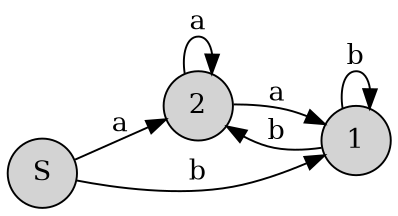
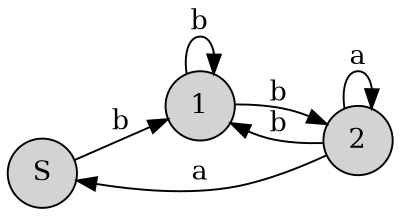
edge "2" -> "1": label "a" -> "b"
edge "S" -> "2": reversed
